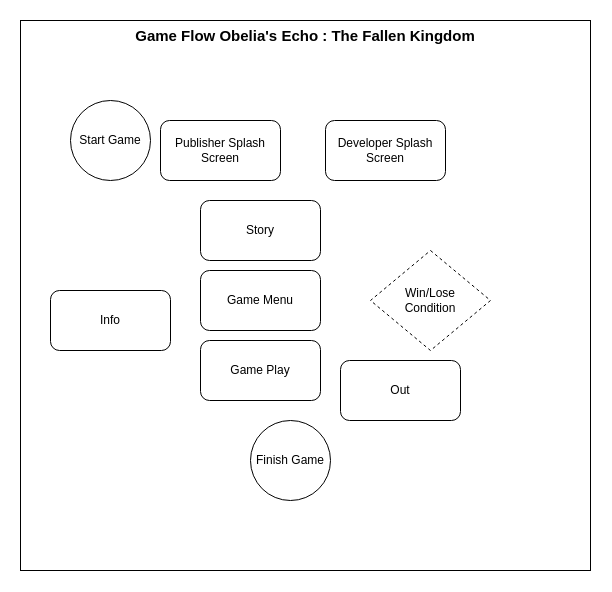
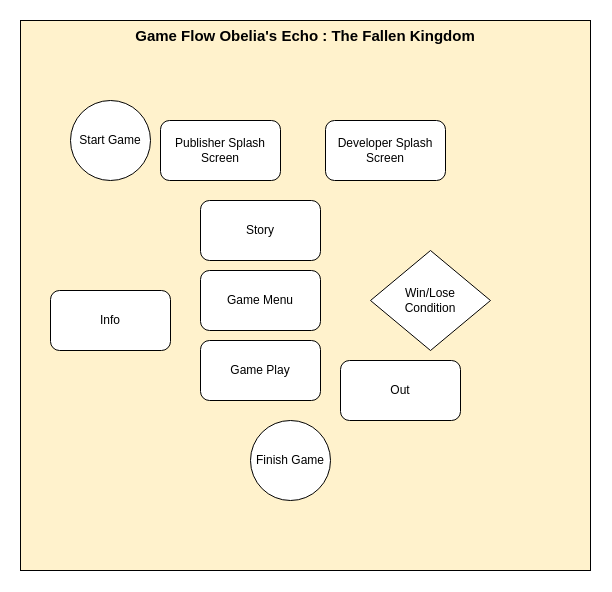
node "Game Flow Obelia's Echo : The Fallen Kingdom": fillcolor #ffffff -> #fff2cc
node "Win/Lose Condition": style dashed -> solid
